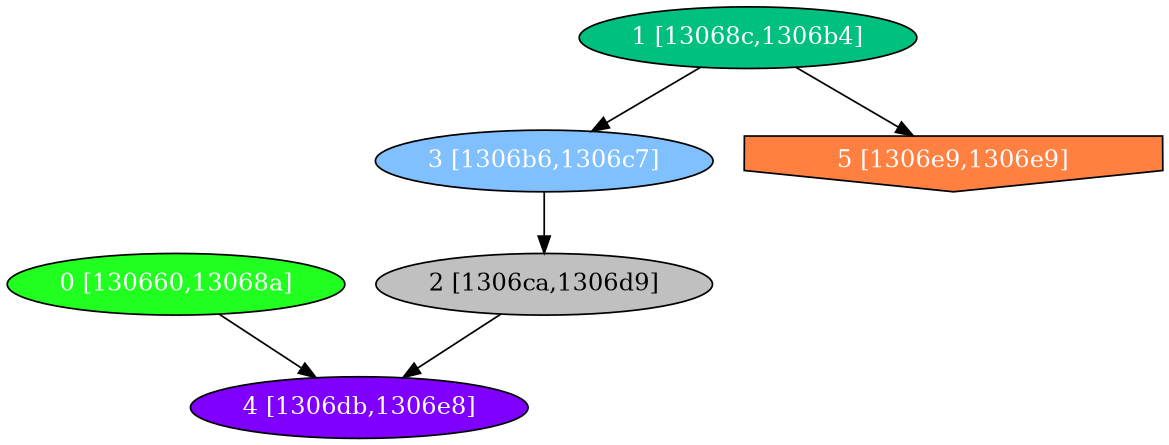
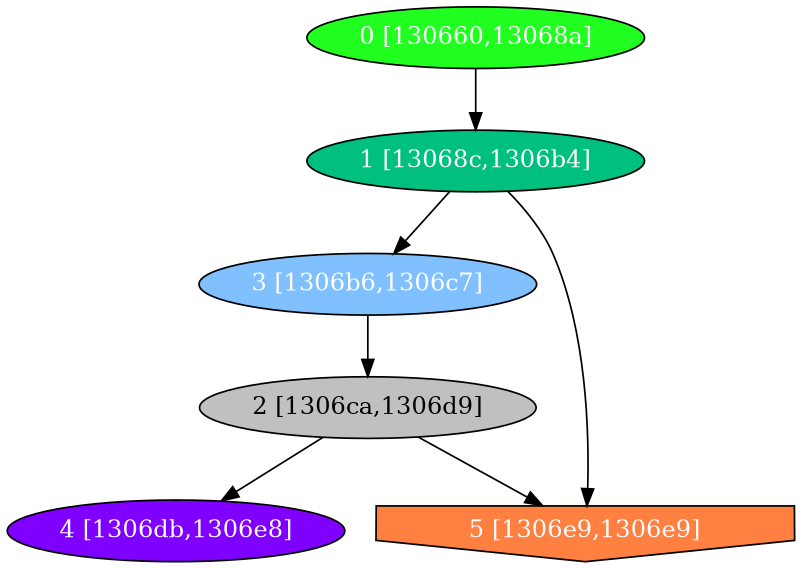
edge "0 [130660,13068a]" -> "4 [1306db,1306e8]": now "0 [130660,13068a]" -> "1 [13068c,1306b4]"
edge "2 [1306ca,1306d9]" -> "5 [1306e9,1306e9]": added
